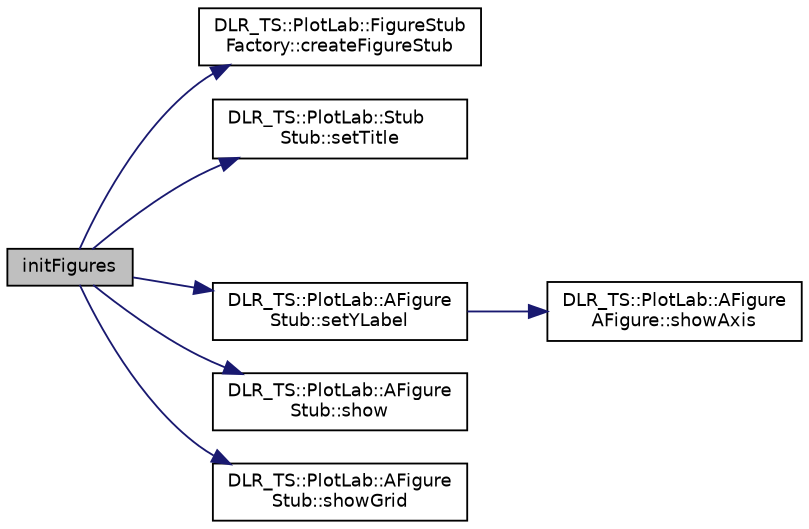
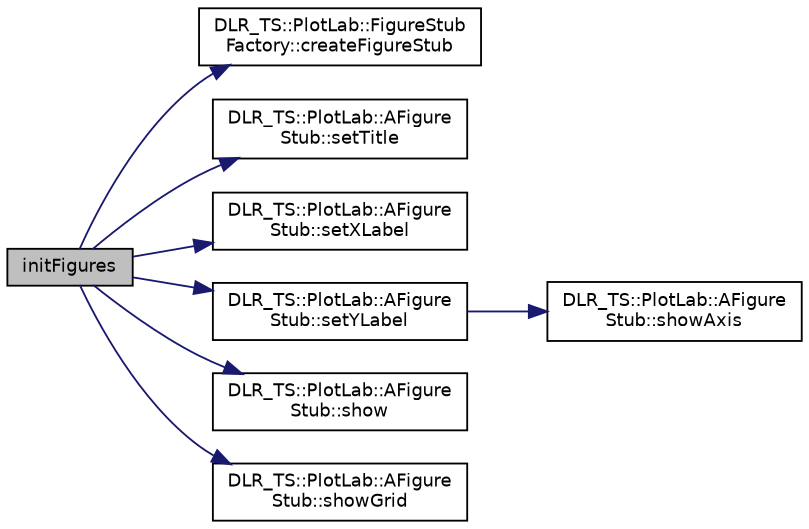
node "DLR_TS::PlotLab::Stub Stub::setTitle": label "DLR_TS::PlotLab::Stub Stub::setTitle" -> "DLR_TS::PlotLab::AFigure Stub::setTitle"
node "DLR_TS::PlotLab::AFigure Stub::setXLabel": added
node "DLR_TS::PlotLab::AFigure AFigure::showAxis": label "DLR_TS::PlotLab::AFigure AFigure::showAxis" -> "DLR_TS::PlotLab::AFigure Stub::showAxis"
